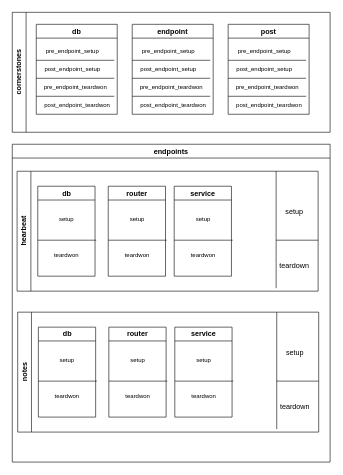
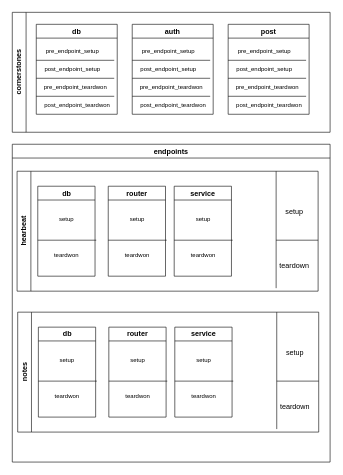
node "endpoint": label "endpoint" -> "auth"
